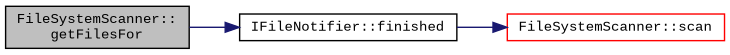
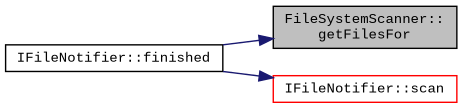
edge "FileSystemScanner:: getFilesFor" -> "IFileNotifier::finished": reversed
node "FileSystemScanner::scan": label "FileSystemScanner::scan" -> "IFileNotifier::scan"
